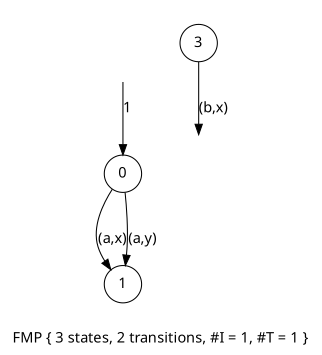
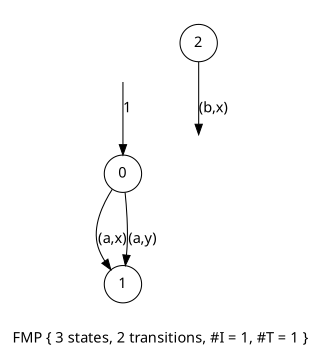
node "3": label "3" -> "2"
